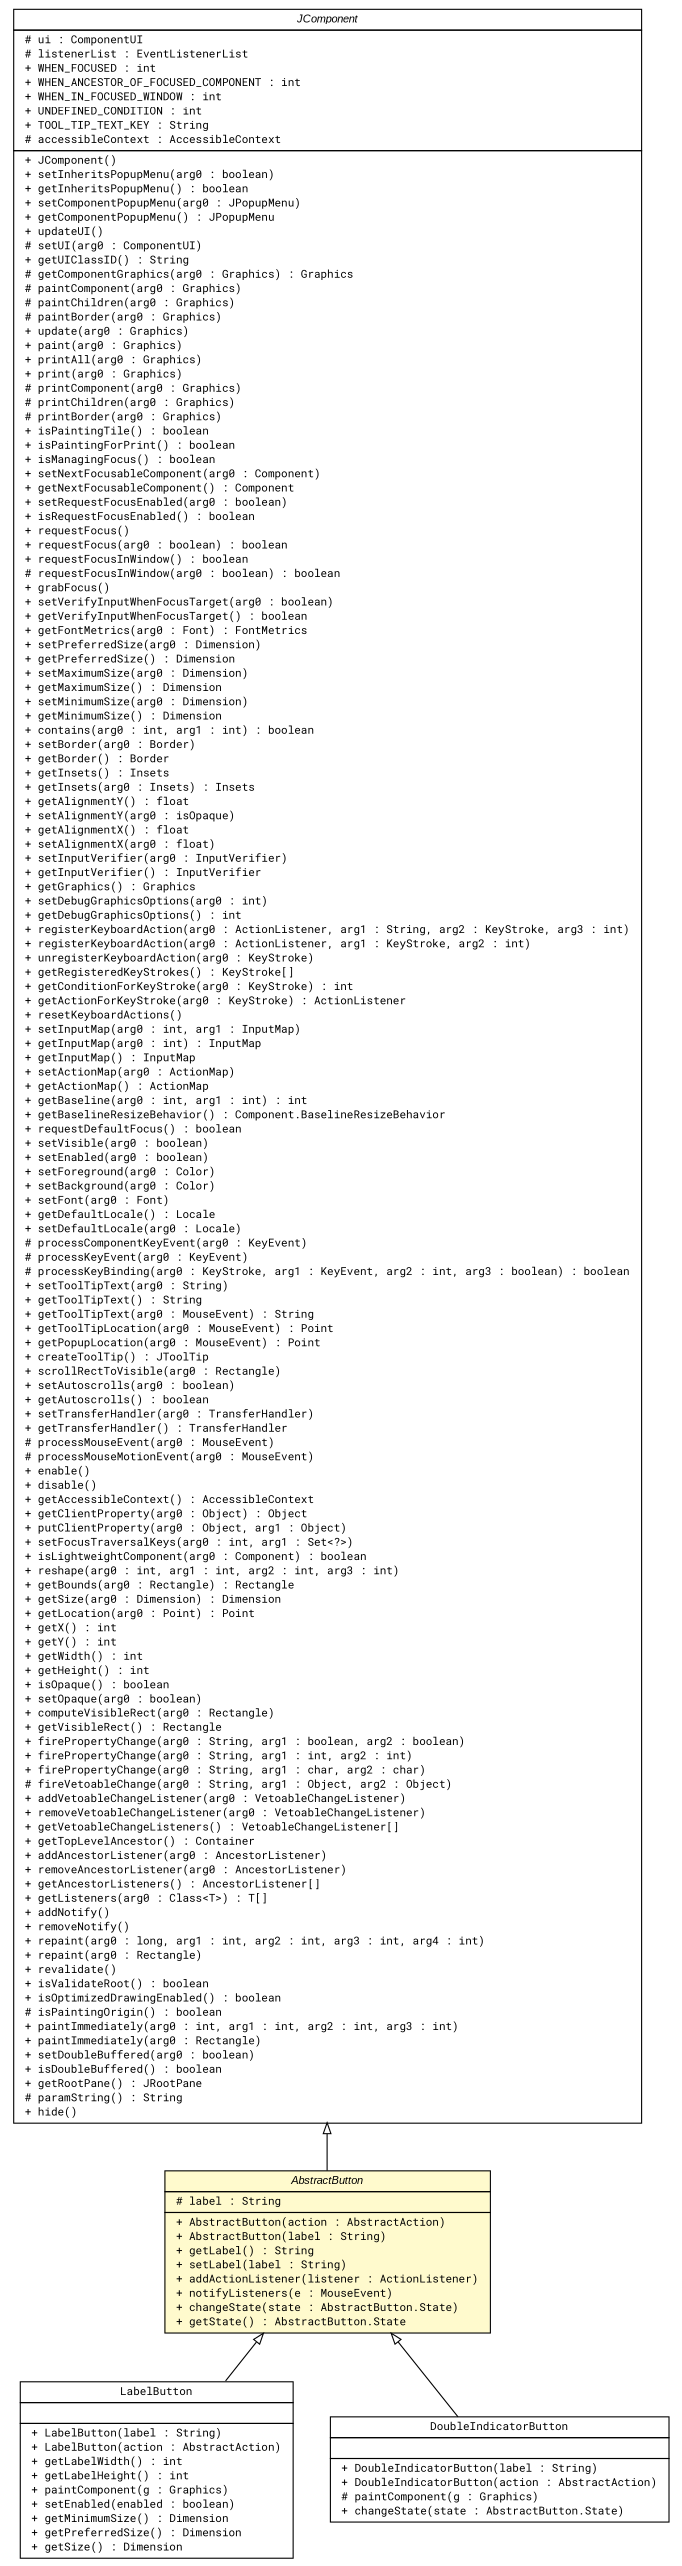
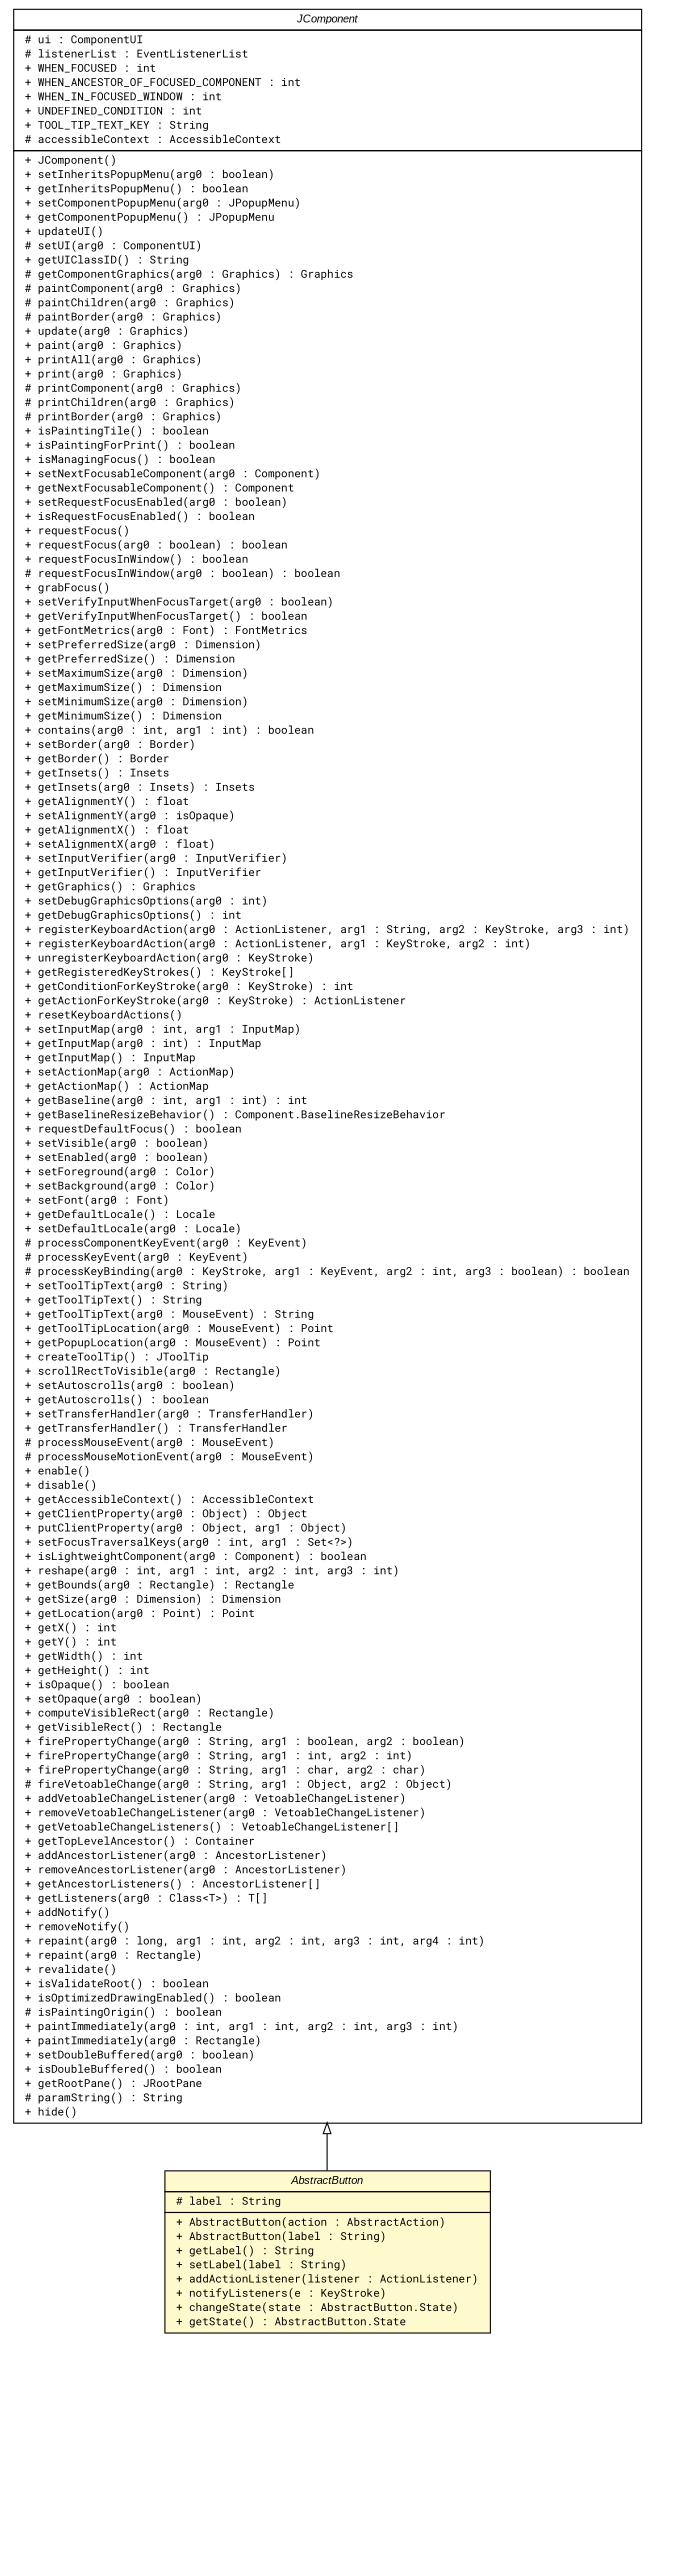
node "AbstractButton": text "+ notifyListeners(e : MouseEvent)" -> "+ notifyListeners(e : KeyStroke)"
node "LabelButton": removed
node "DoubleIndicatorButton": removed
